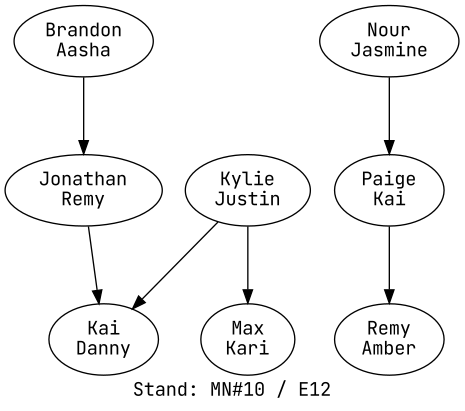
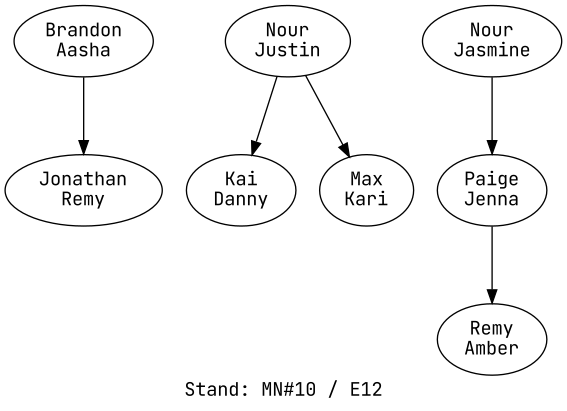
node "Kylie Justin": label "Kylie Justin" -> "Nour Justin"
node "Paige Kai": label "Paige Kai" -> "Paige Jenna"
edge "Jonathan Remy" -> "Kai Danny": removed
